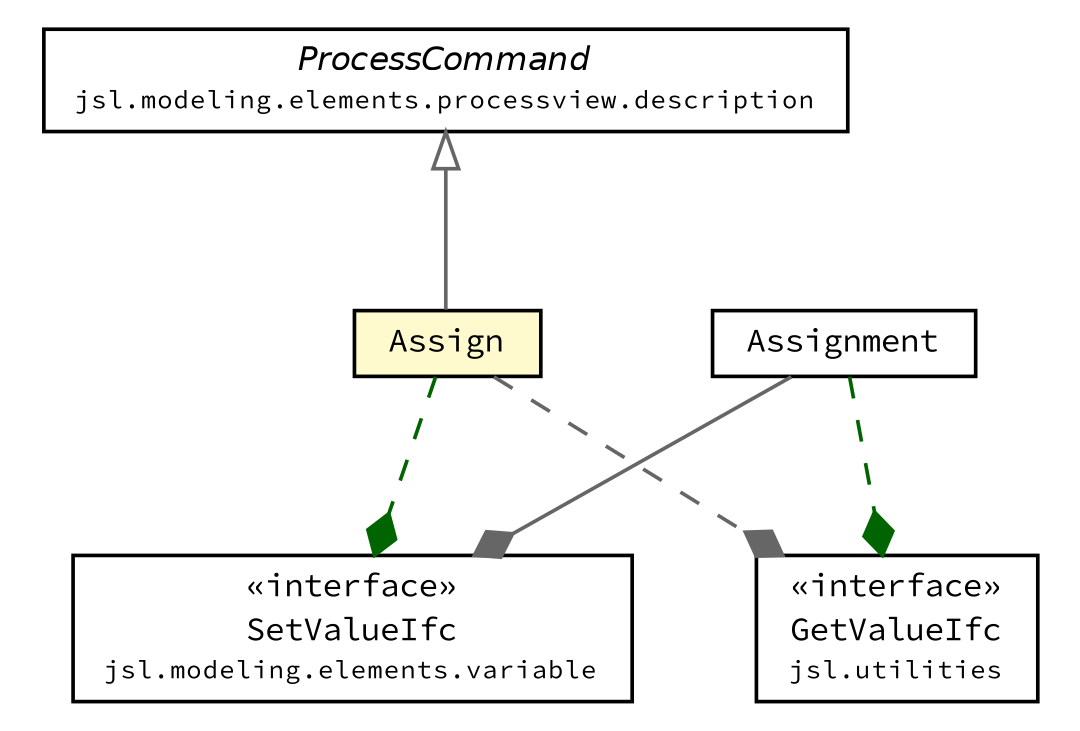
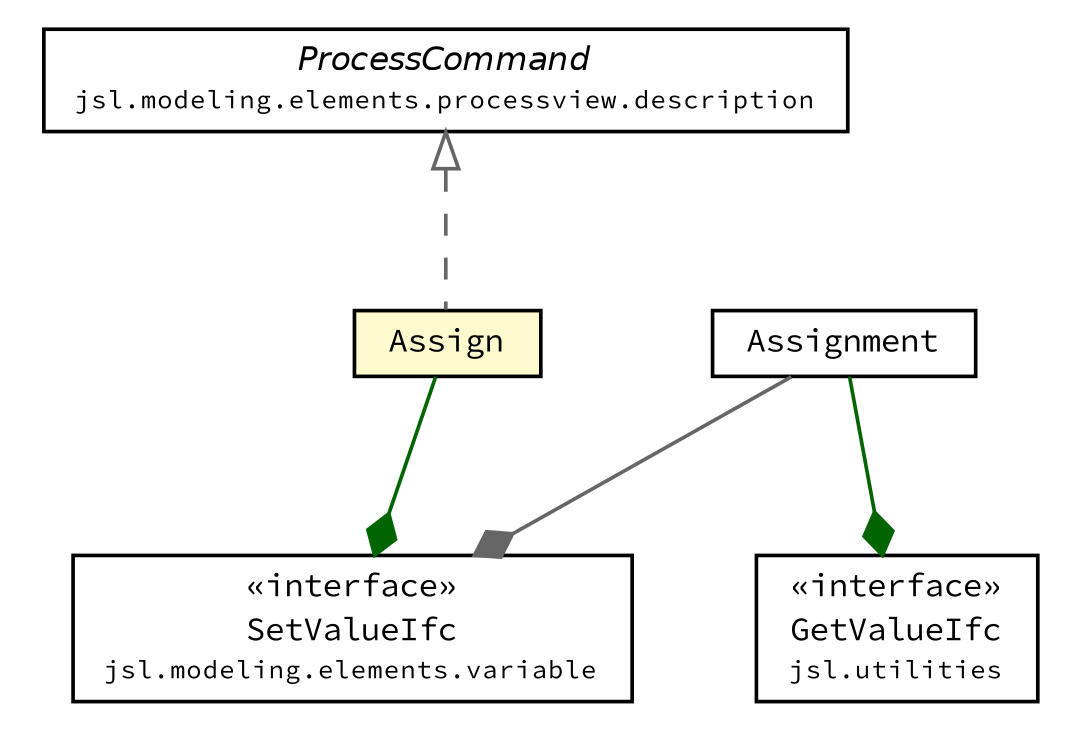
edge "Assign" -> "ProcessCommand": style solid -> dashed
edge "Assignment" -> "GetValueIfc": style dashed -> solid
edge "Assign" -> "SetValueIfc": style dashed -> solid
edge "Assign" -> "GetValueIfc": removed
